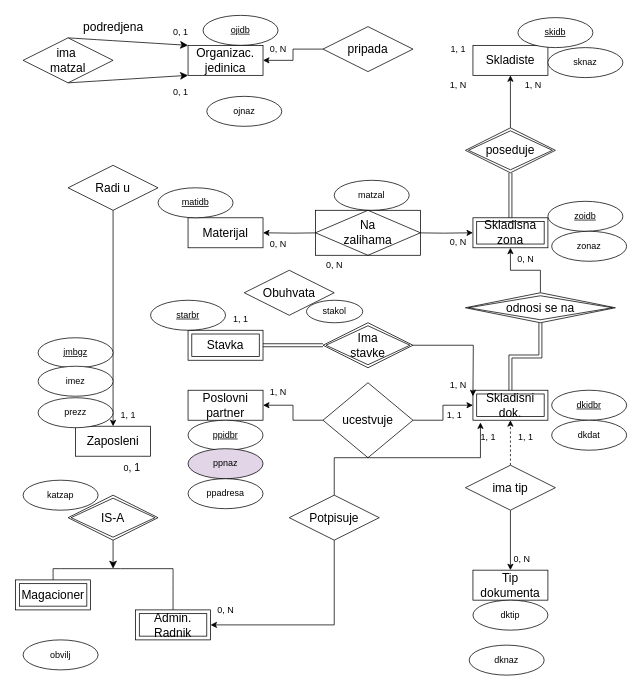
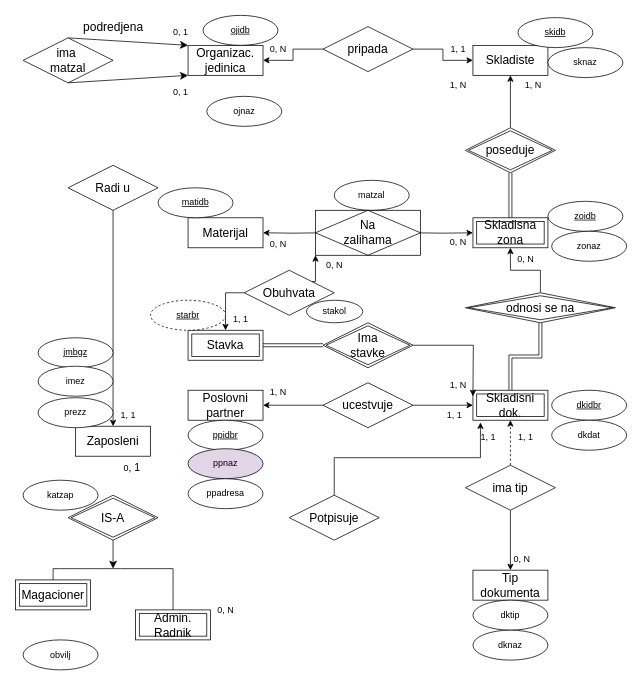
edge "pripada" -> "Skladiste": added
edge "Obuhvata" -> "Na zalihama": added
edge "Obuhvata" -> "Stavka": added
node "starbr": style solid -> dashed
node "ucestvuje": size 90x75 -> 90x45
edge "Potpisuje" -> "Admin. Radnik": removed
node "dknaz": moved (507, 660) -> (510, 645)
